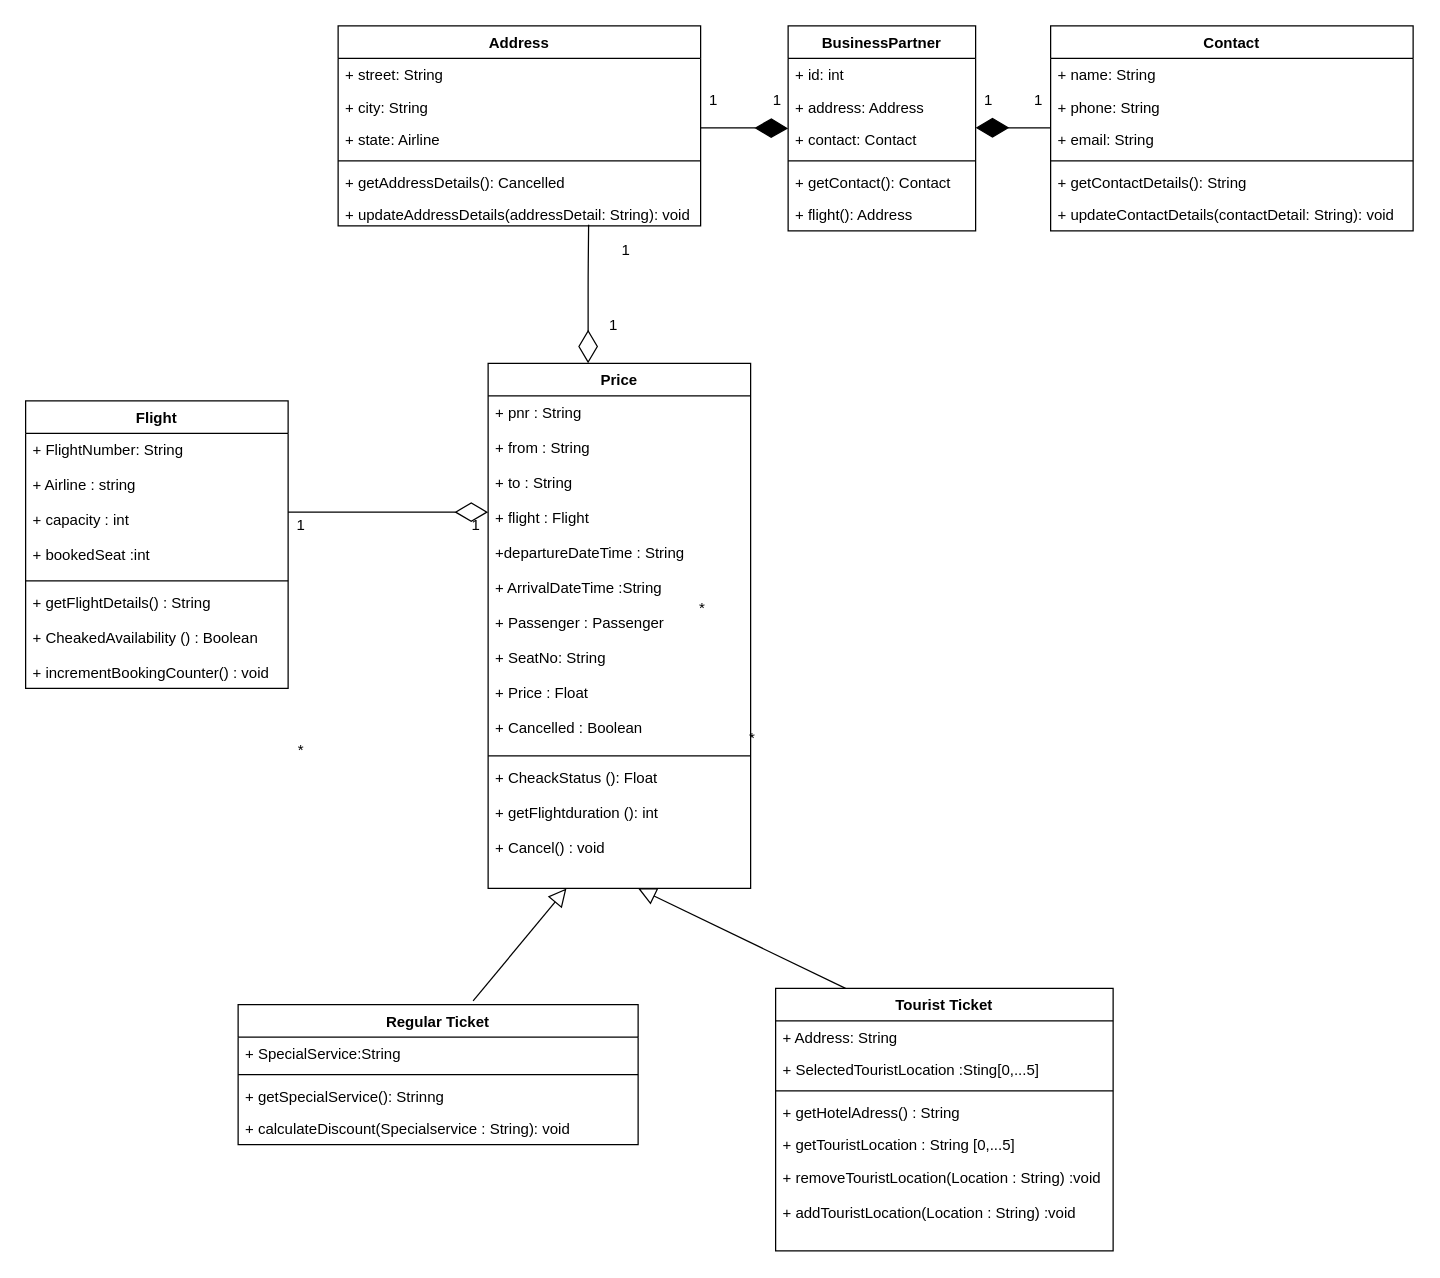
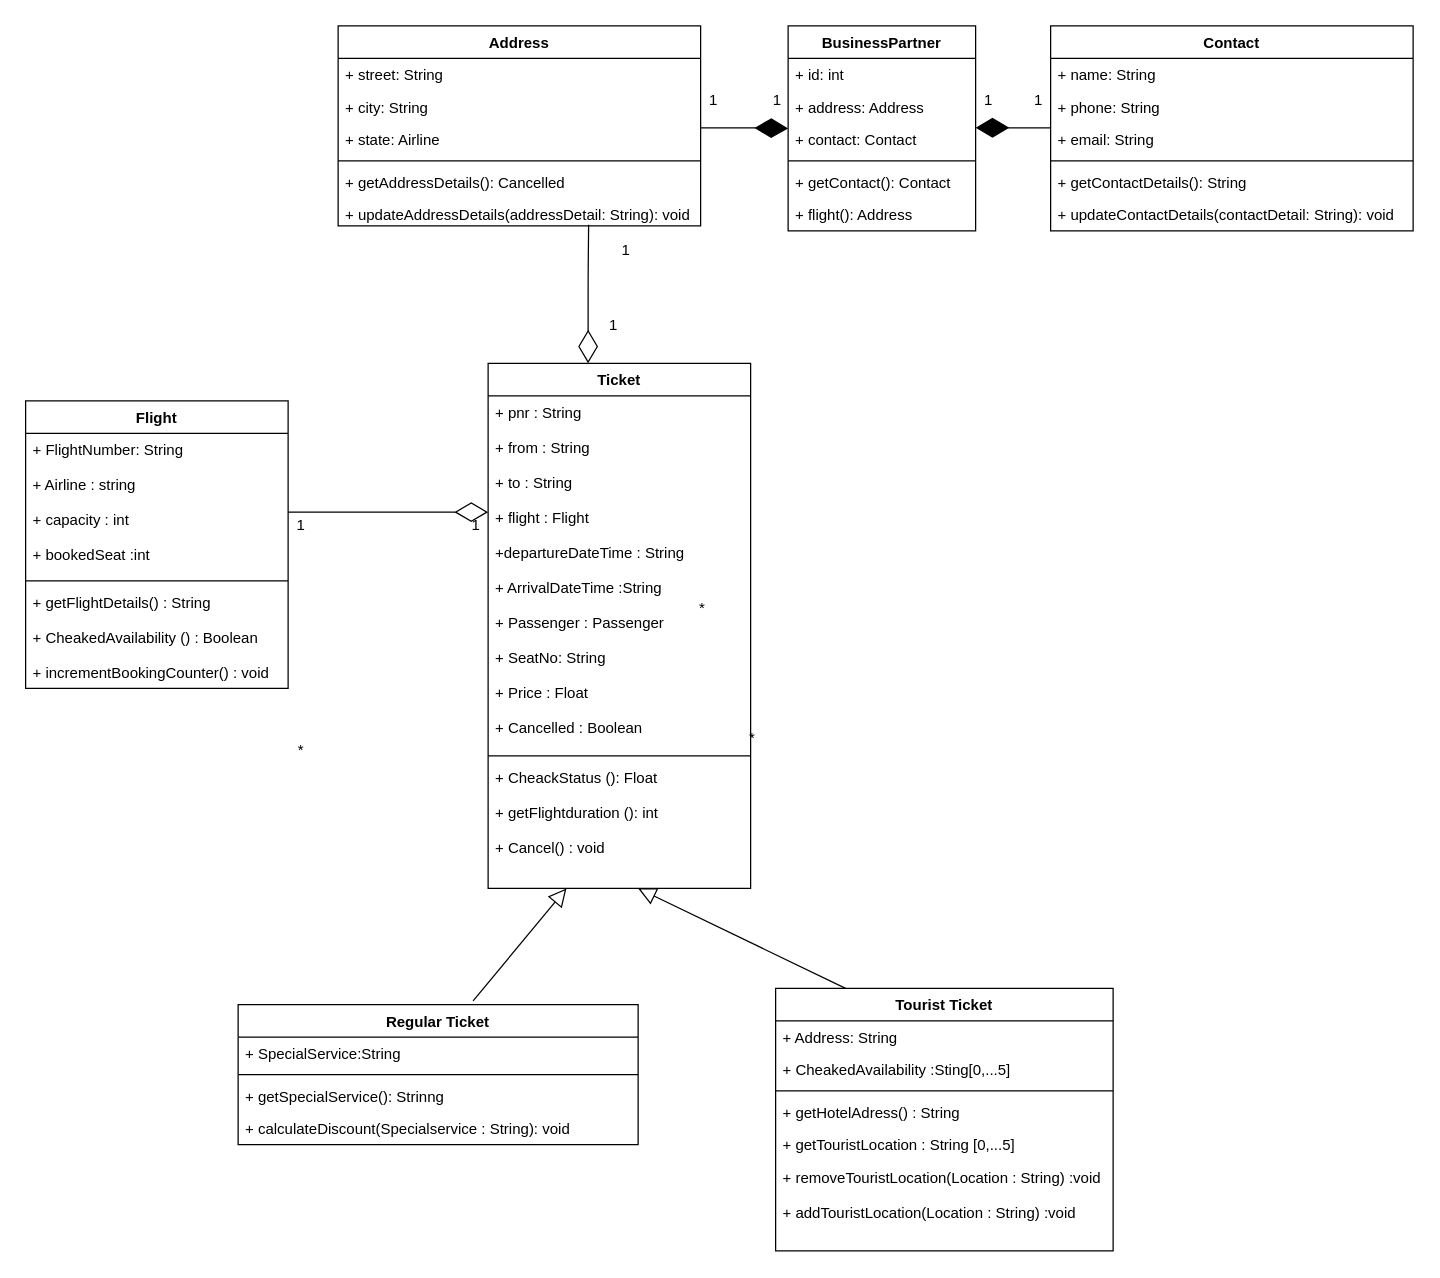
node "Price": label "Price" -> "Ticket"
node "+ SelectedTouristLocation :Sting[0,...5]": label "+ SelectedTouristLocation :Sting[0,...5]" -> "+ CheakedAvailability :Sting[0,...5]"
